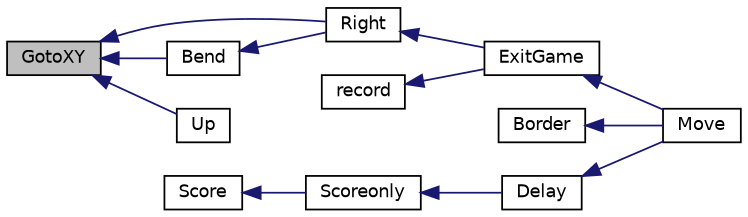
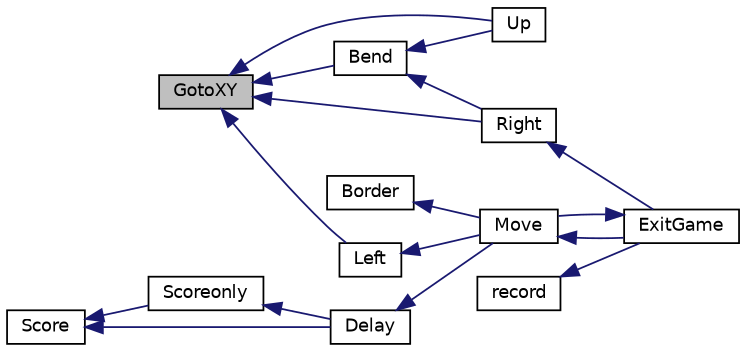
edge "Up" -> "Bend": added
edge "ExitGame" -> "Move": added
node "Left": added
edge "Delay" -> "Score": added
